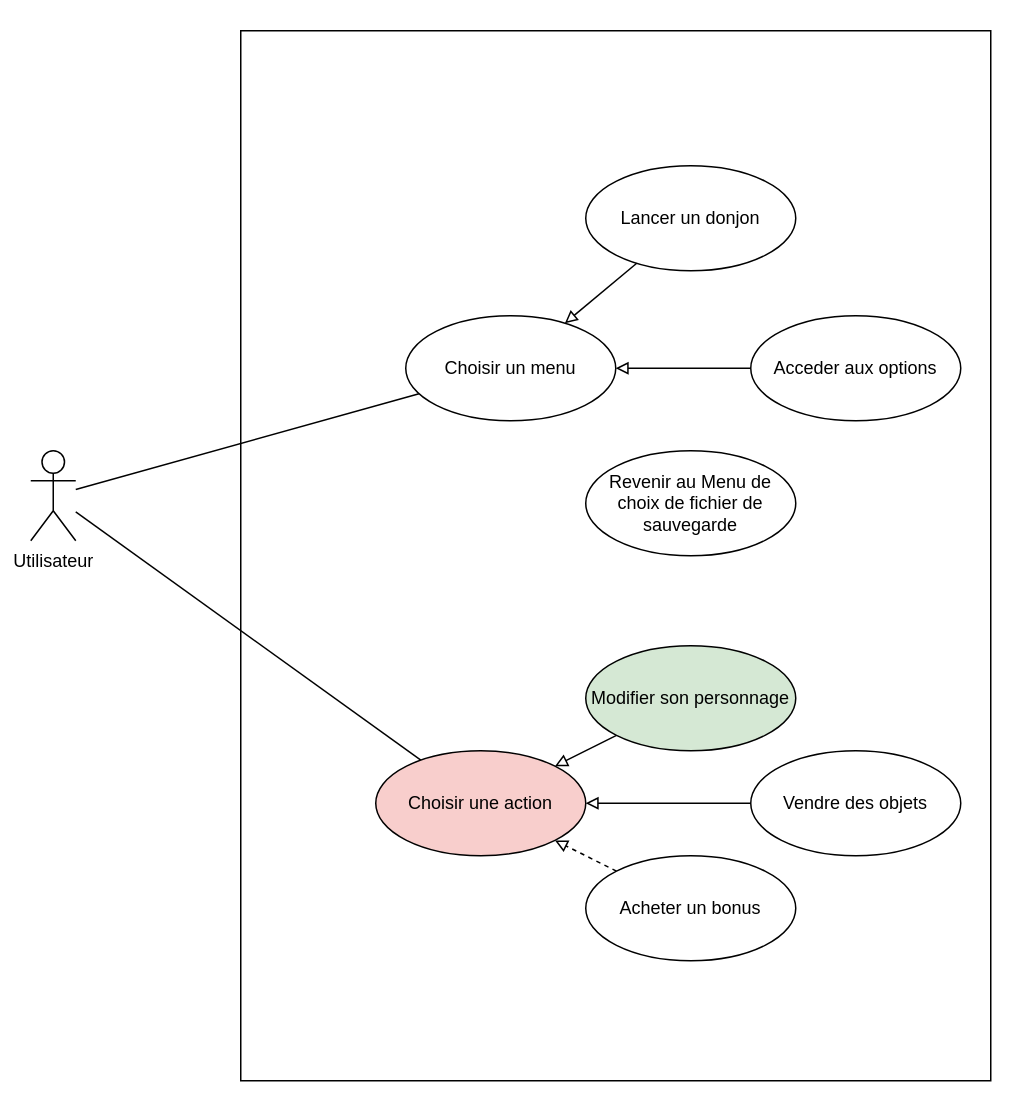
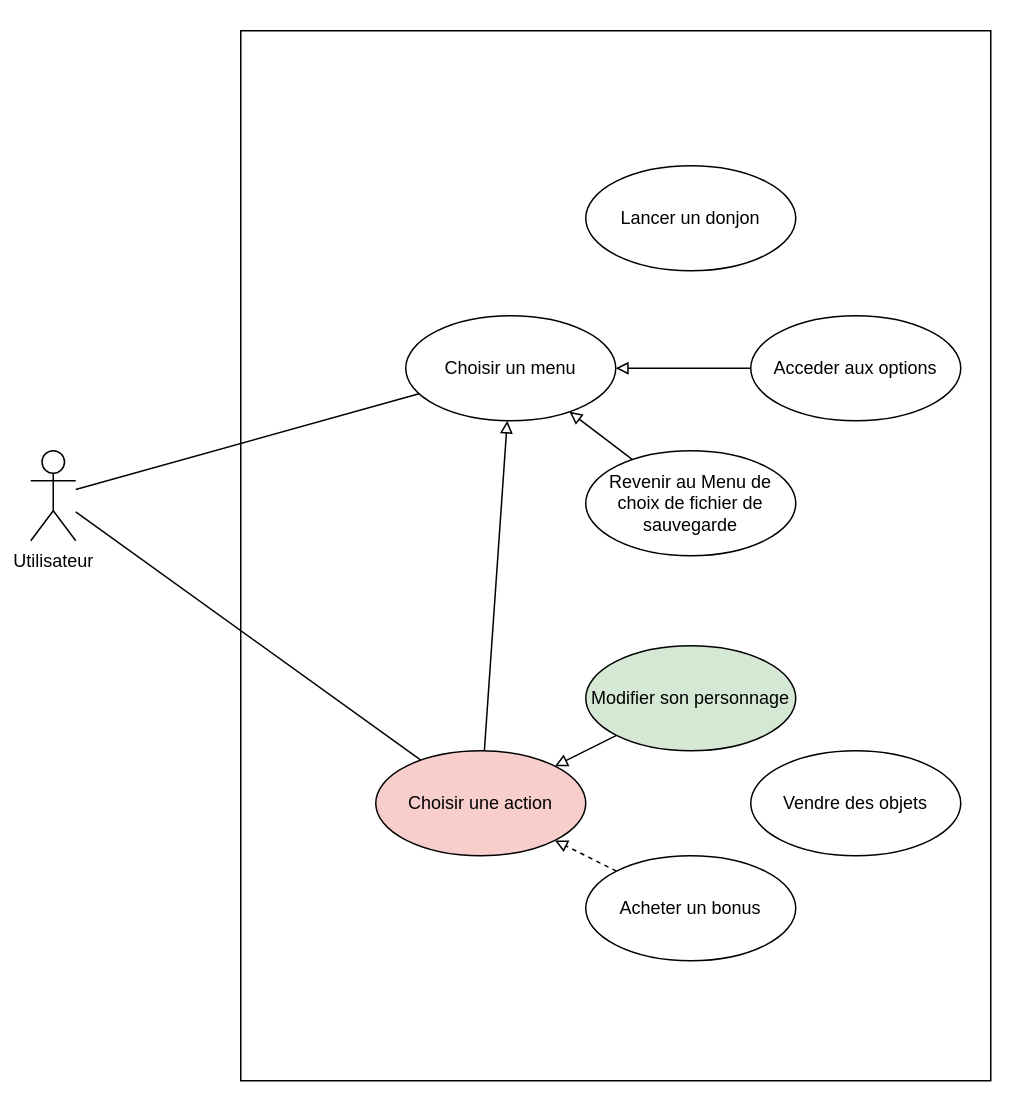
edge "Lancer un donjon" -> "Choisir un menu": now "Choisir une action" -> "Choisir un menu"
edge "Revenir au Menu de choix de fichier de sauvegarde" -> "Choisir un menu": added
edge "Vendre des objets" -> "Choisir une action": removed
